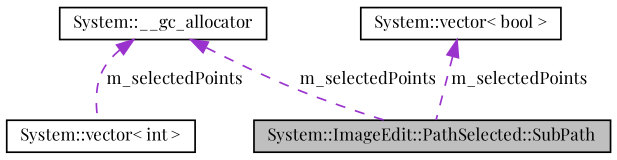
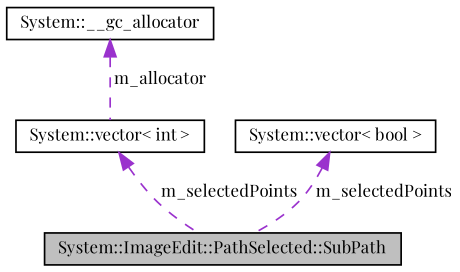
edge "System::vector< int >" -> "System::__gc_allocator": label " m_selectedPoints" -> " m_allocator"
edge "System::ImageEdit::PathSelected::SubPath" -> "System::__gc_allocator": now "System::ImageEdit::PathSelected::SubPath" -> "System::vector< int >"
